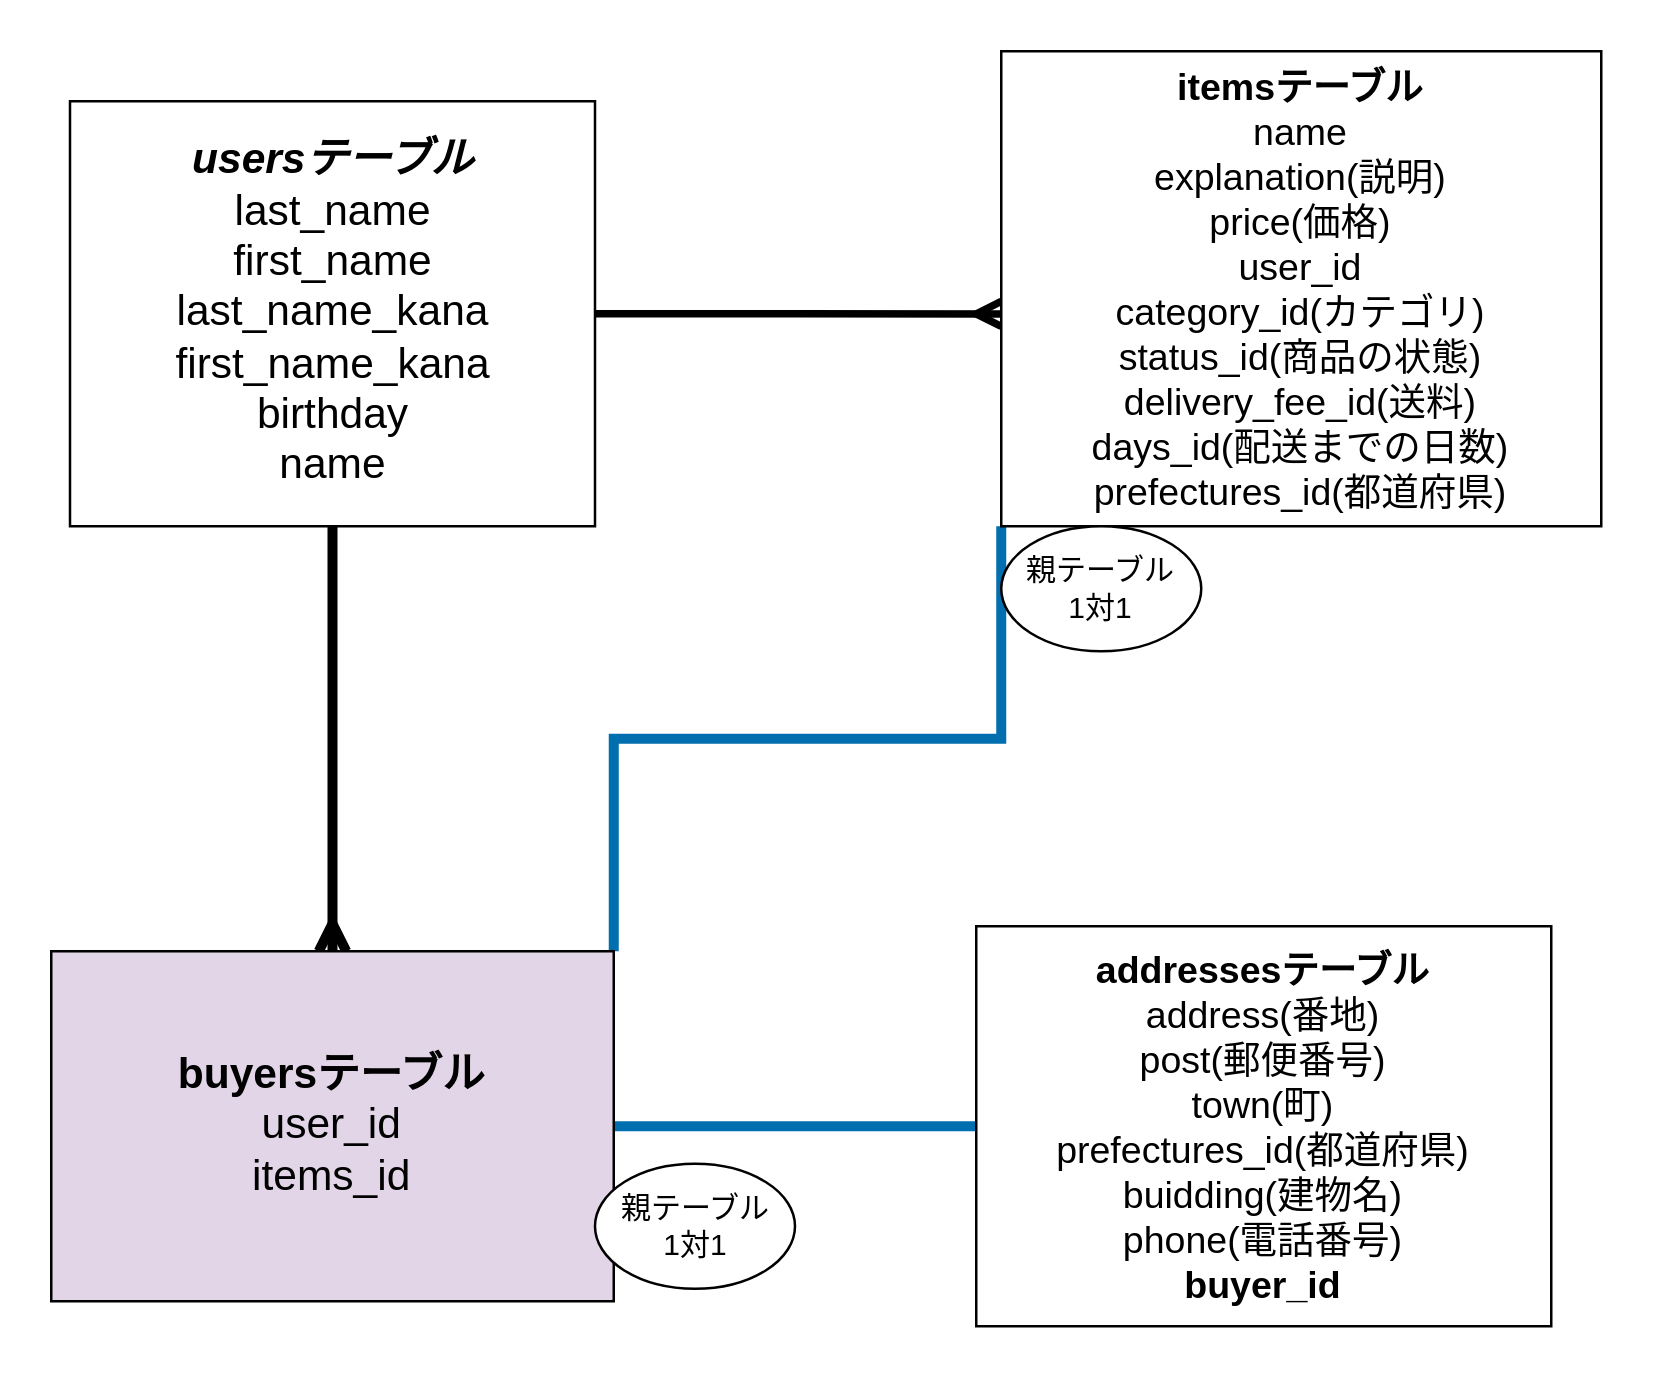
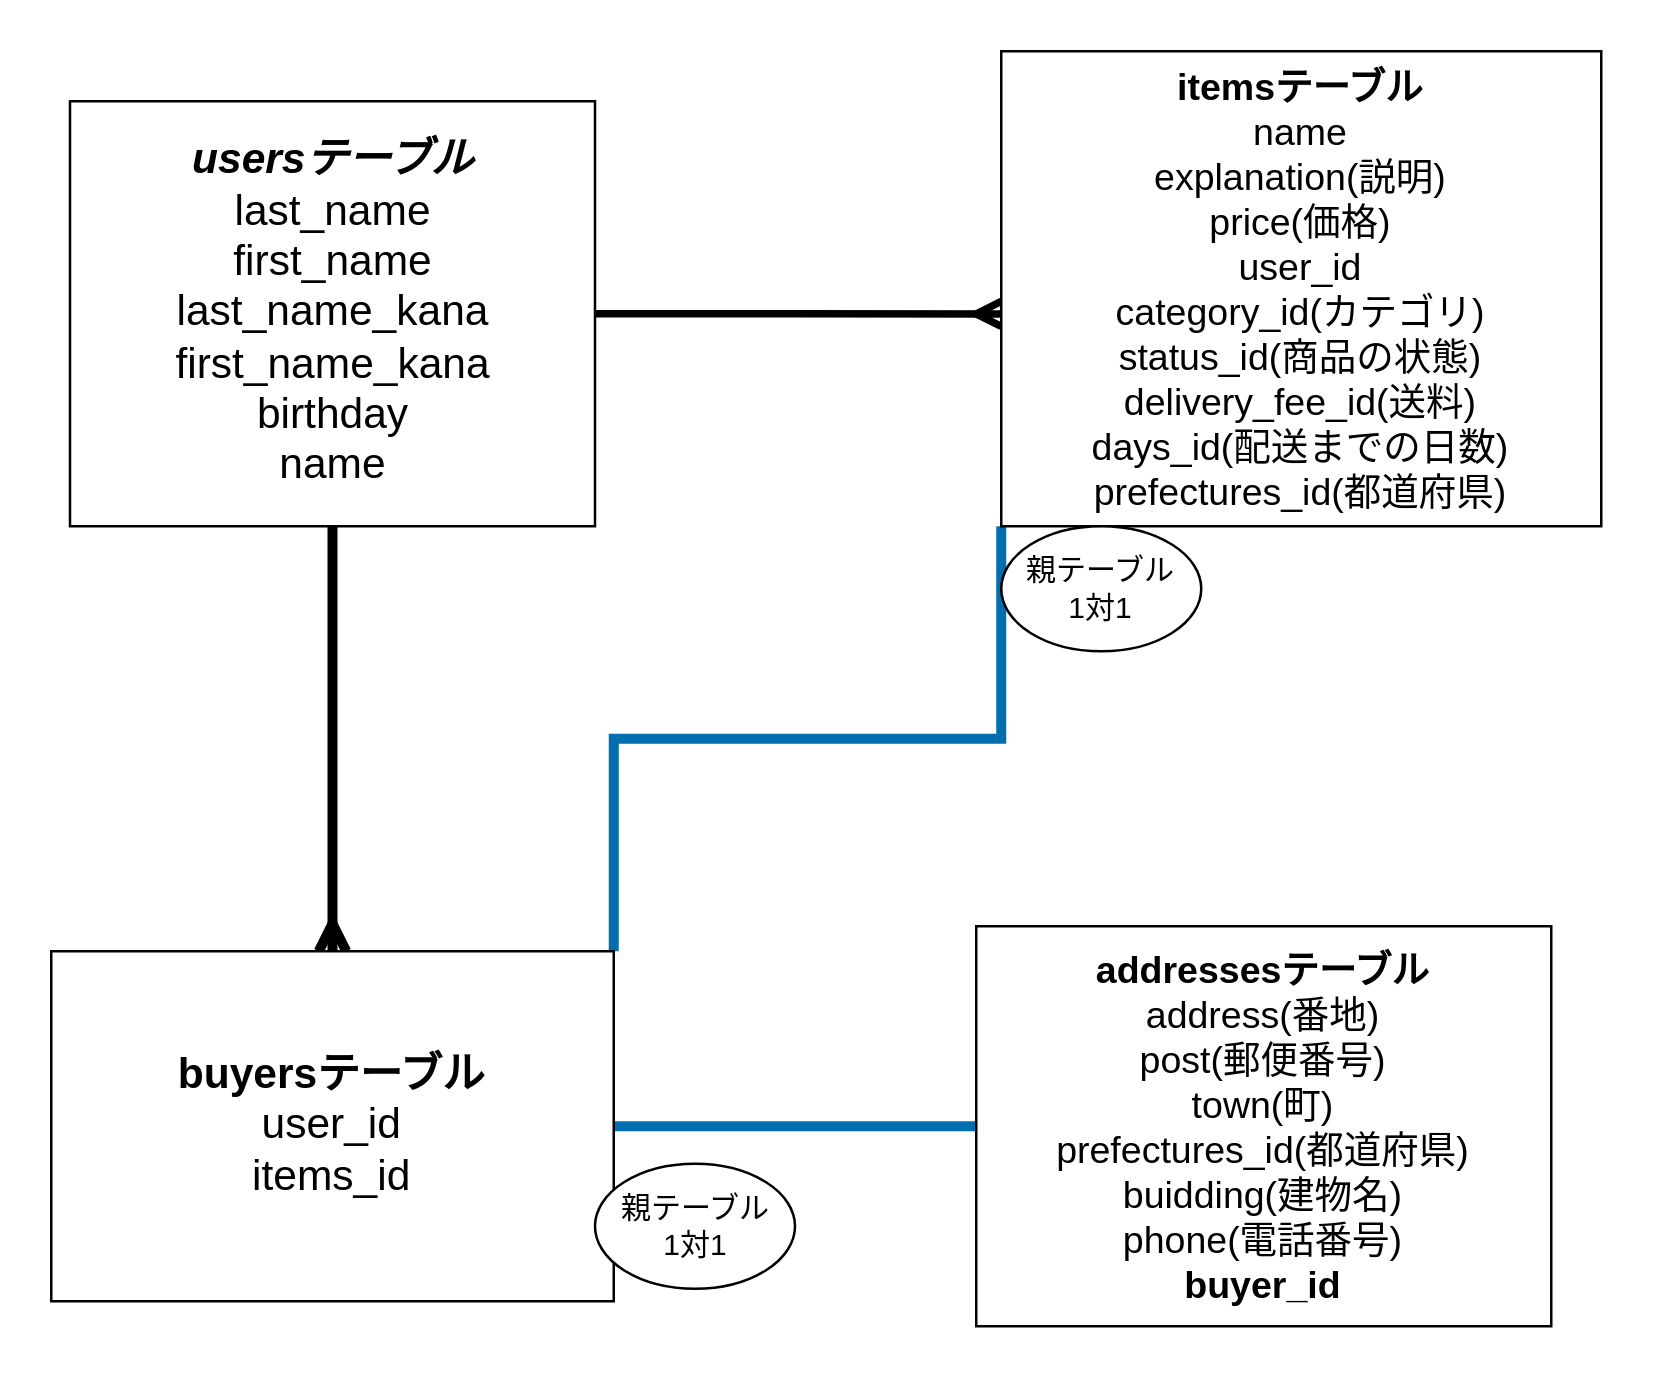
node "buyersテーブル user_id items_id": fillcolor #e1d5e7 -> #ffffff
